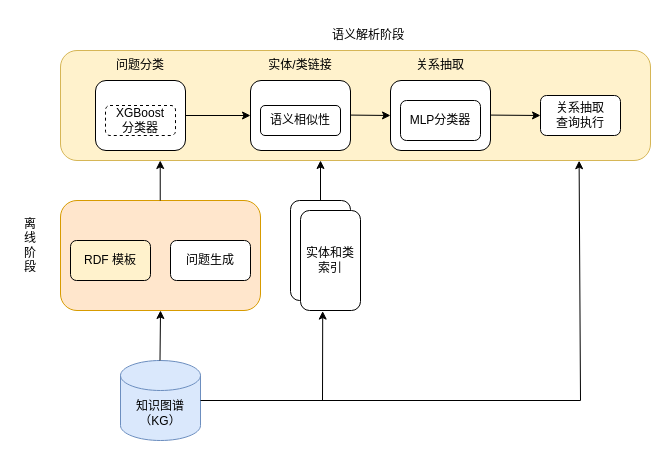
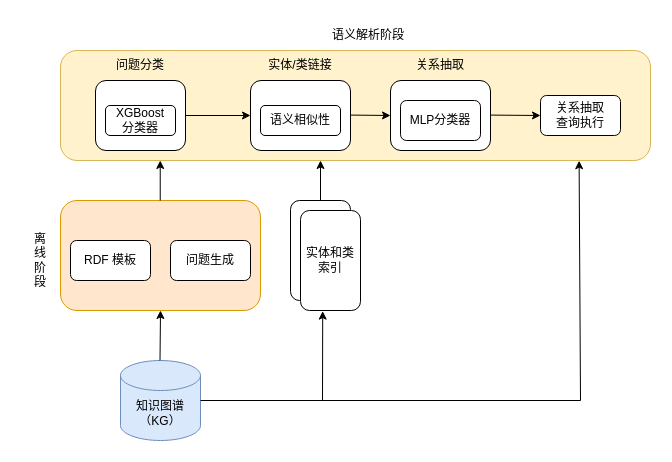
node "XGBoost 分类器": style dashed -> solid
node "离 线 阶 段": moved (31, 246) -> (41, 261)
node "RDF 模板": fillcolor #fff2cc -> #ffffff
